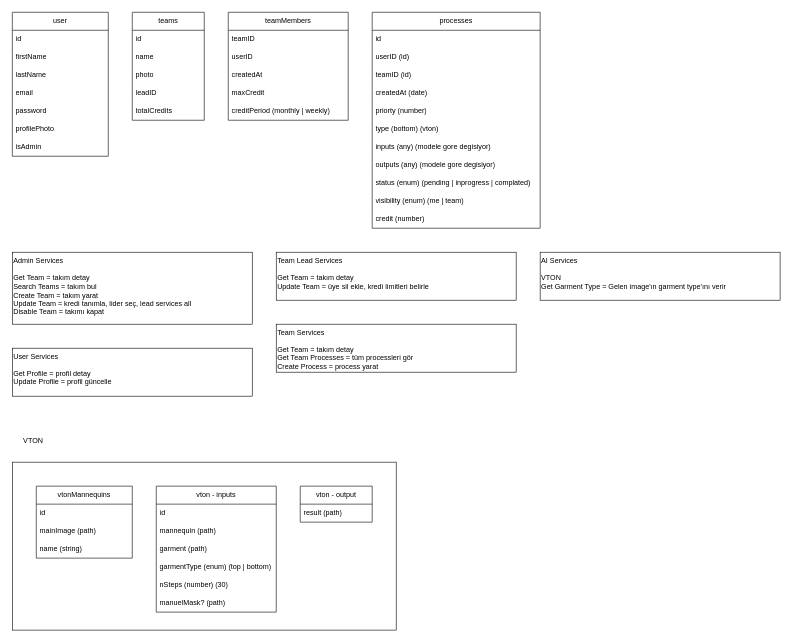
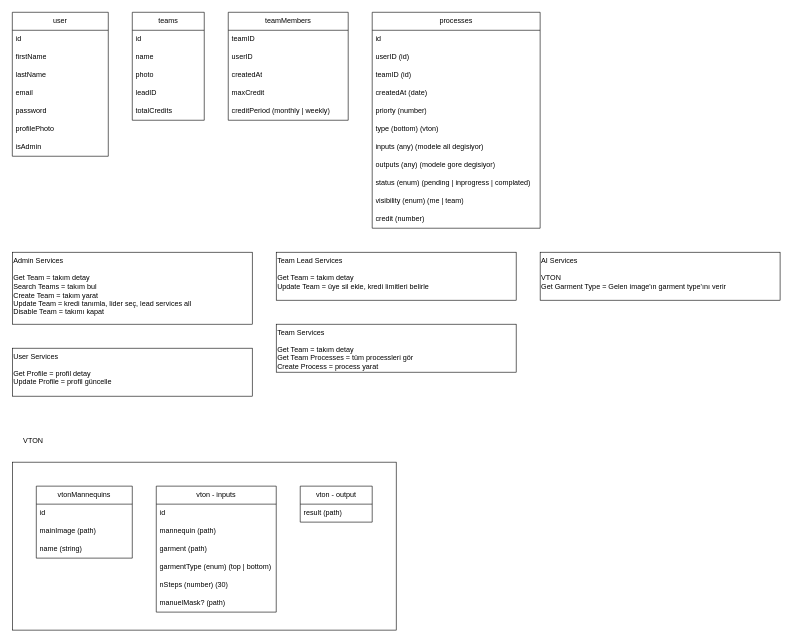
node "inputs (any) (modele gore degisiyor)": label "inputs (any) (modele gore degisiyor)" -> "inputs (any) (modele all degisiyor)"
